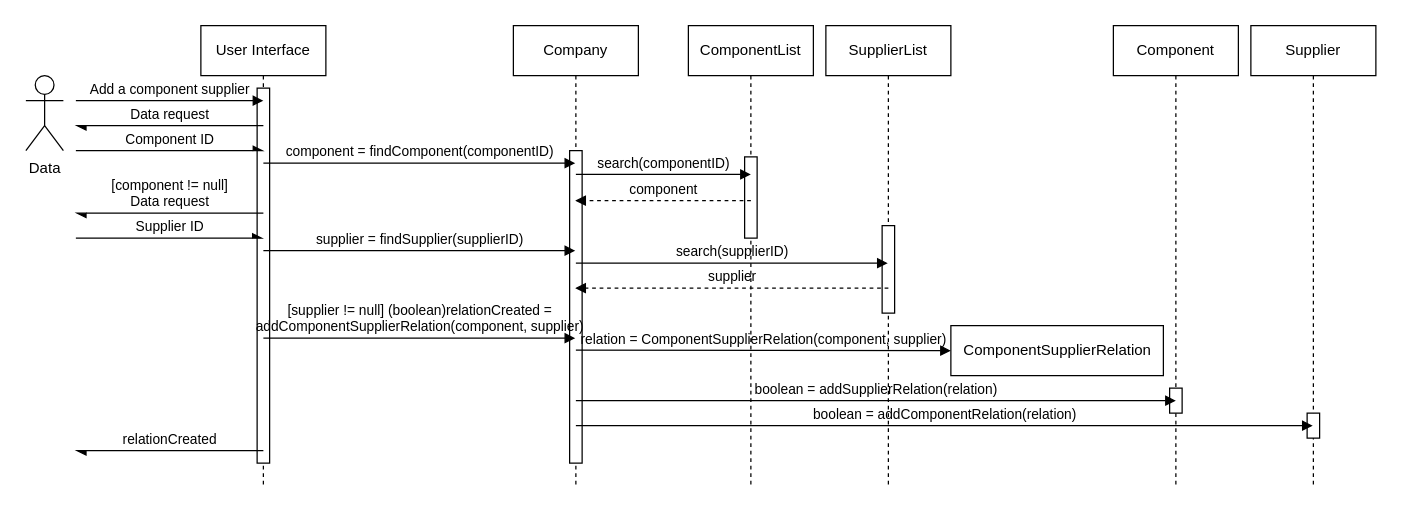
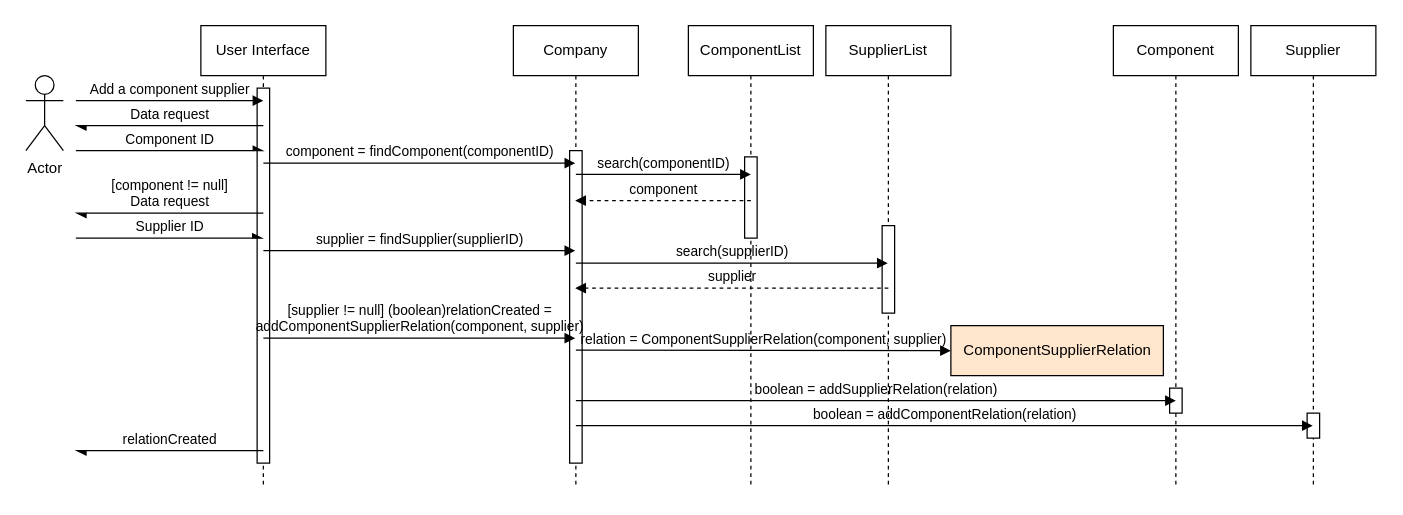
node "Data": label "Data" -> "Actor"
node "ComponentSupplierRelation": fillcolor #ffffff -> #ffe6cc
